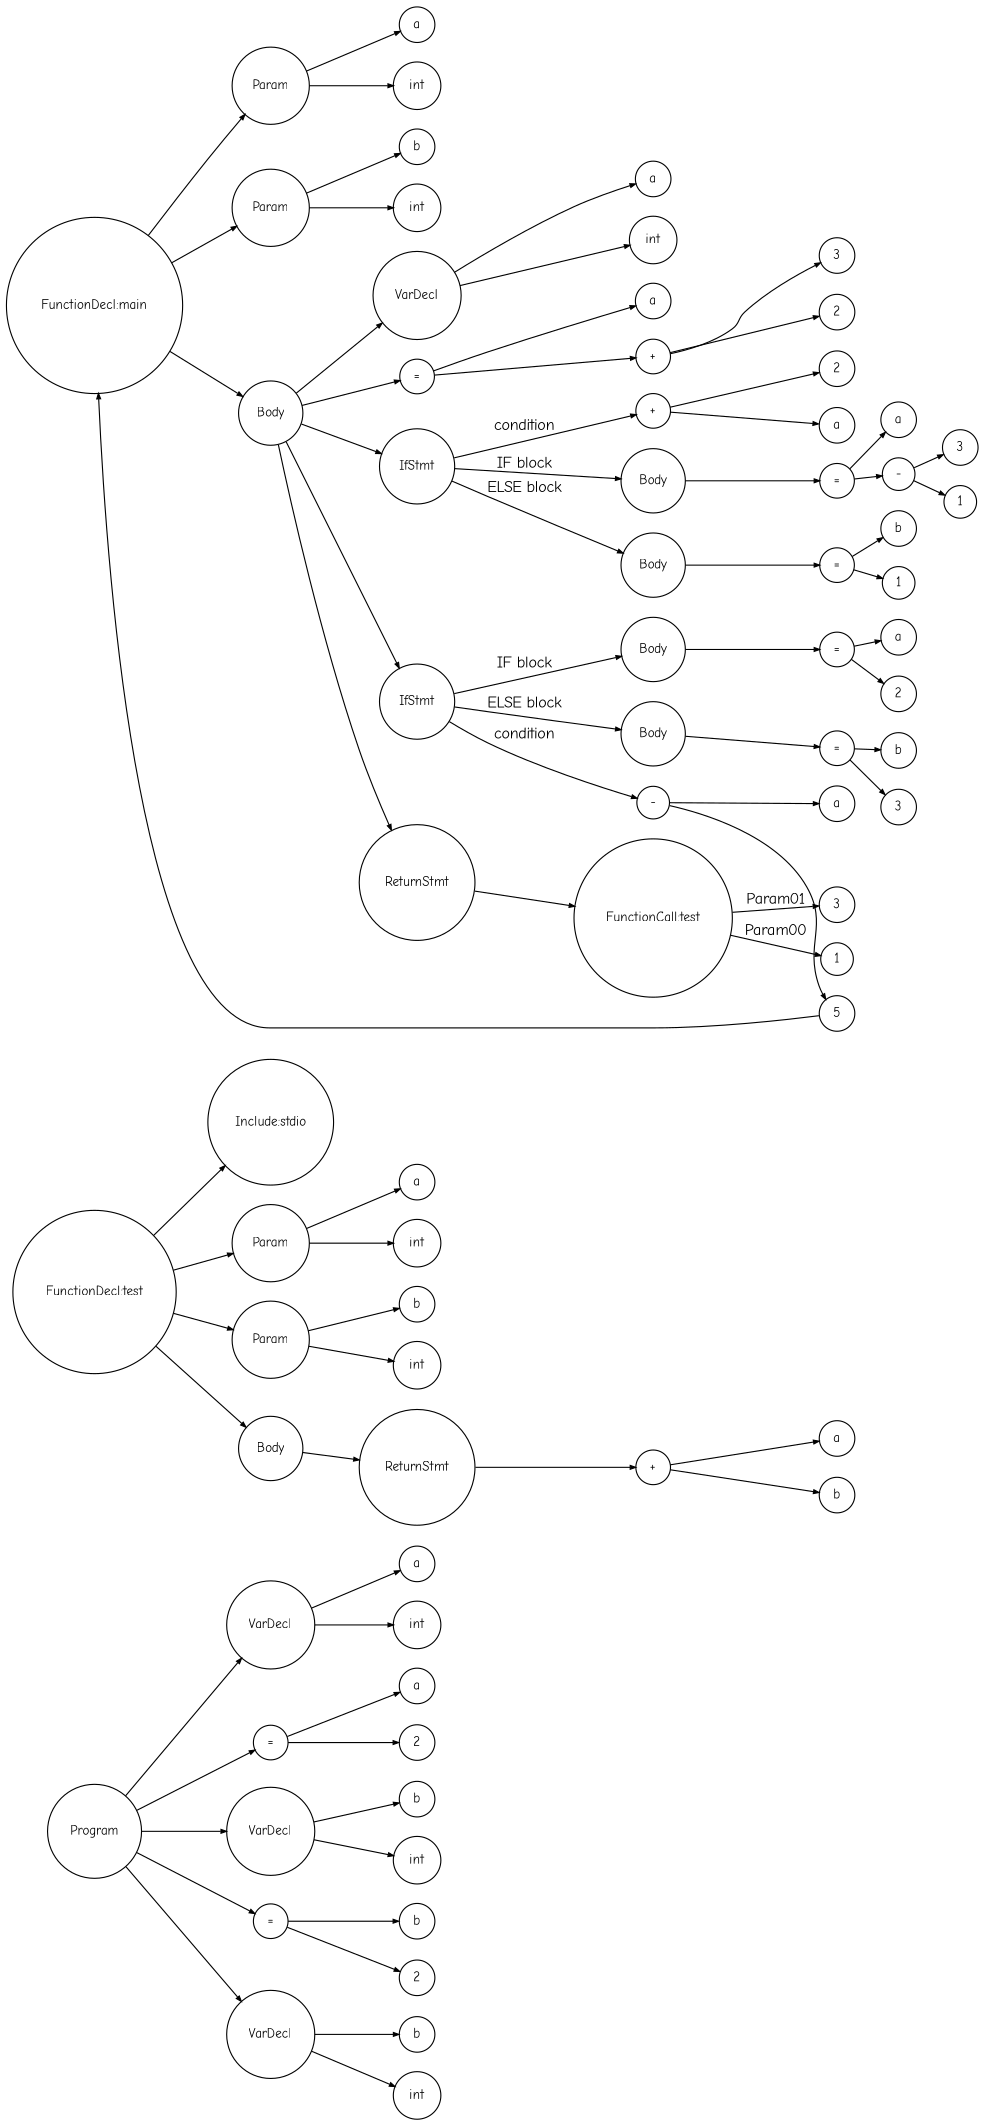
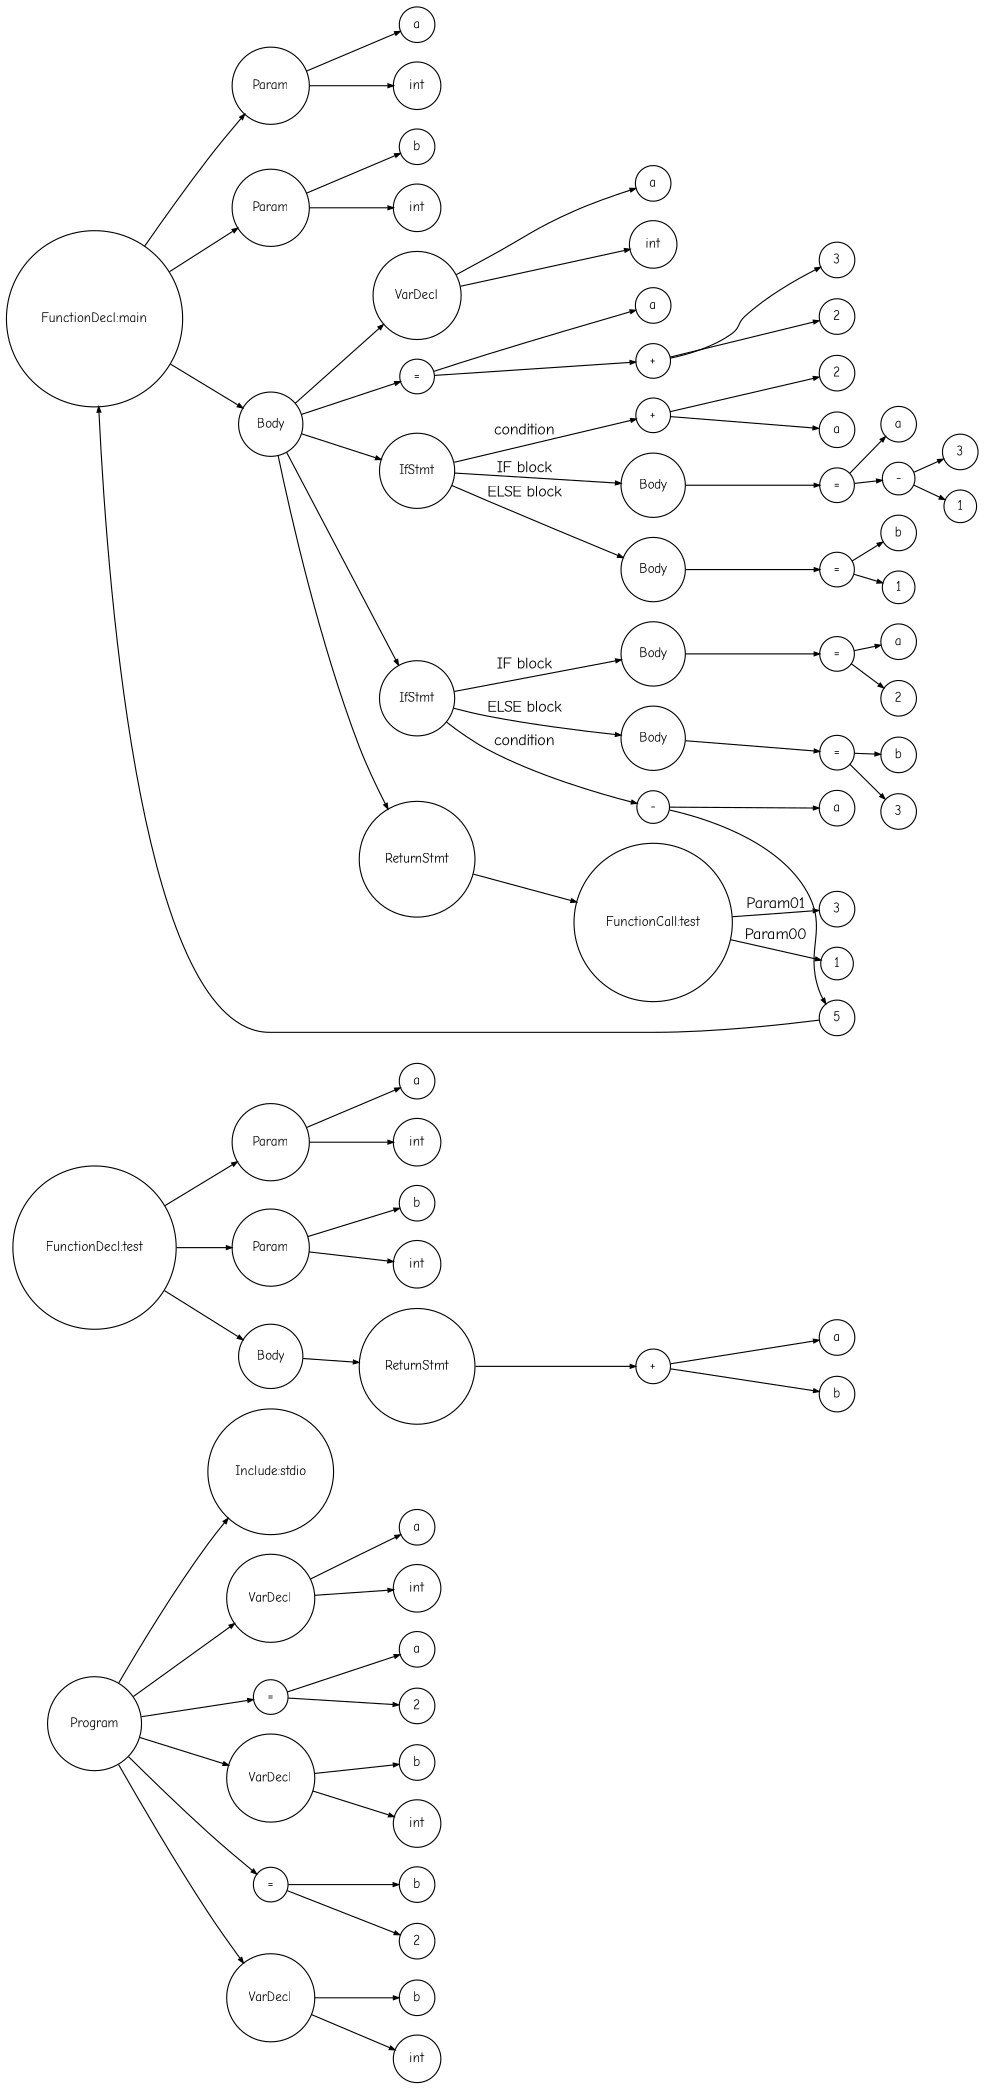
edge "FunctionDecl:test" -> "Include:stdio": now "Program" -> "Include:stdio"
